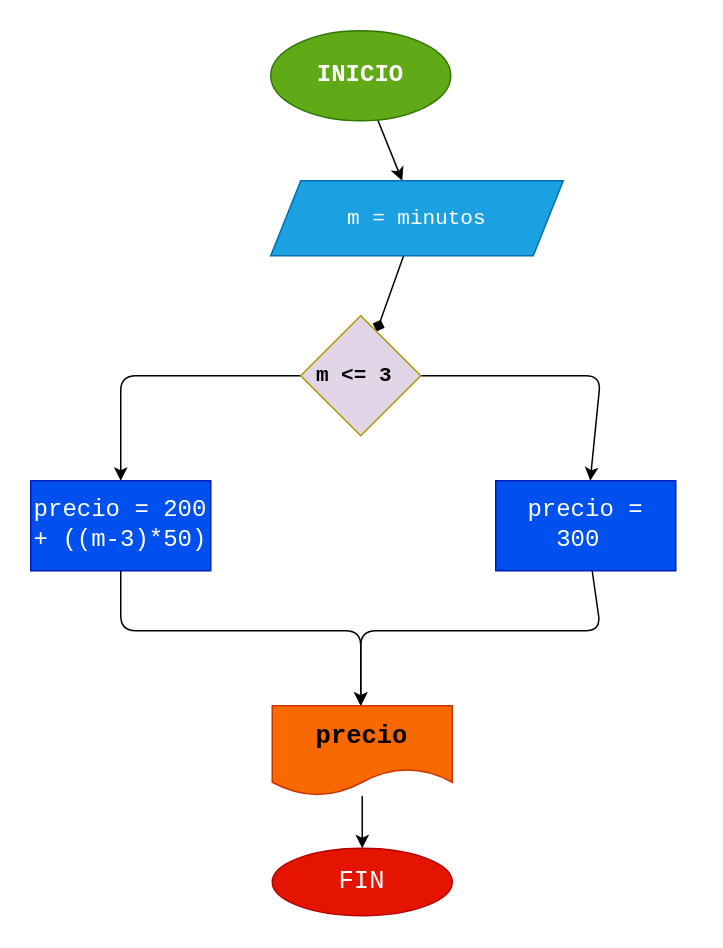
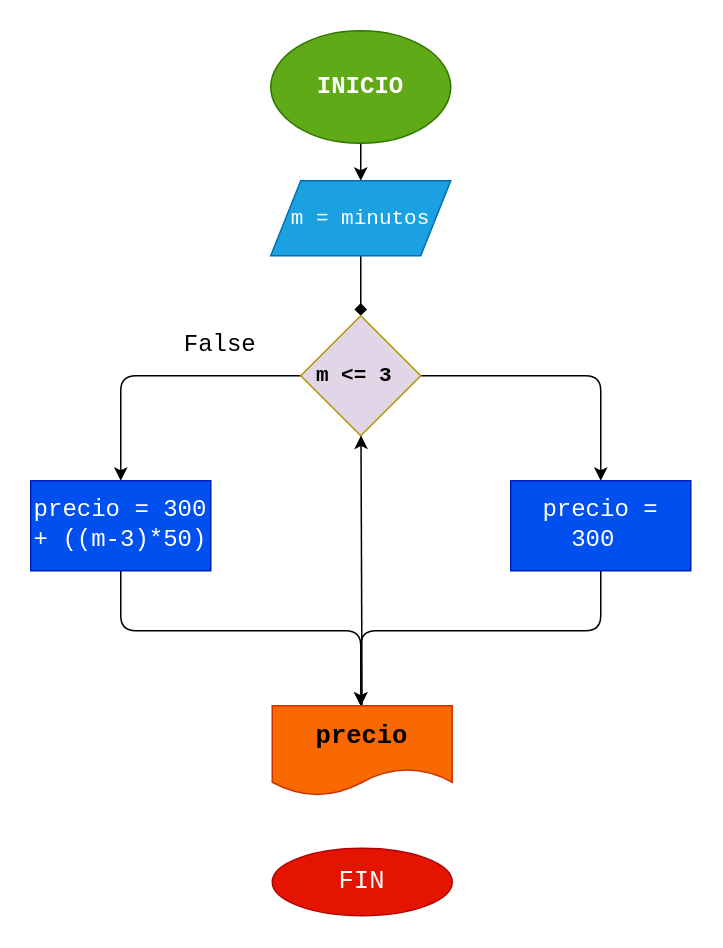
node "INICIO": size 180x90 -> 180x113
node "m = minutos": size 293x75 -> 180x75
node "False": added
node "precio = 200 + ((m-3)*50)": label "precio = 200 + ((m-3)*50)" -> "precio = 300 + ((m-3)*50)"
node "precio = 300": moved (586, 526) -> (601, 526)
edge "precio" -> "FIN": now "precio" -> "m <= 3"
